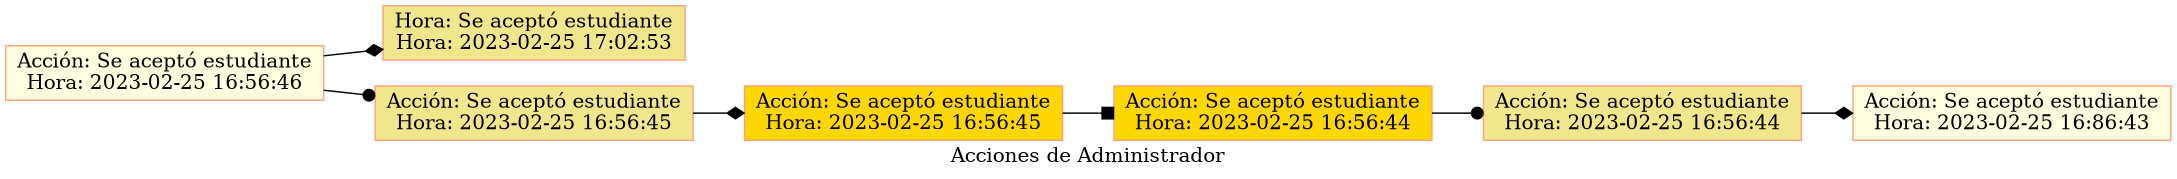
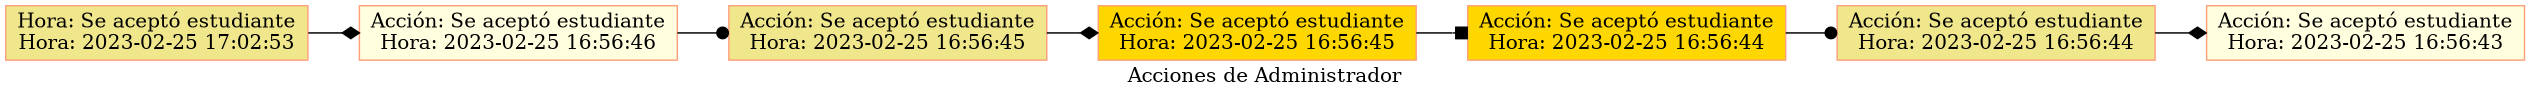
edge "Acción: Se aceptó estudiante Hora: 2023-02-25 16:56:46" -> "Hora: Se aceptó estudiante Hora: 2023-02-25 17:02:53": reversed
node "Acción: Se aceptó estudiante Hora: 2023-02-25 16:86:43": label "Acción: Se aceptó estudiante Hora: 2023-02-25 16:86:43" -> "Acción: Se aceptó estudiante Hora: 2023-02-25 16:56:43"
